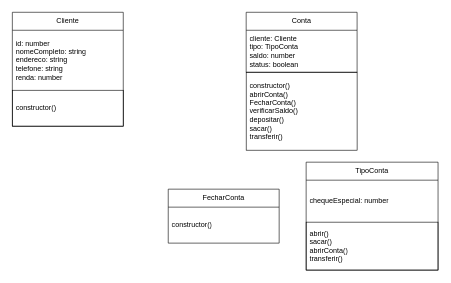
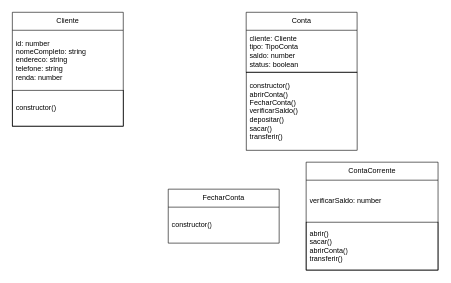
node "TipoConta": label "TipoConta" -> "ContaCorrente"
node "chequeEspecial: number": label "chequeEspecial: number" -> "verificarSaldo: number"
